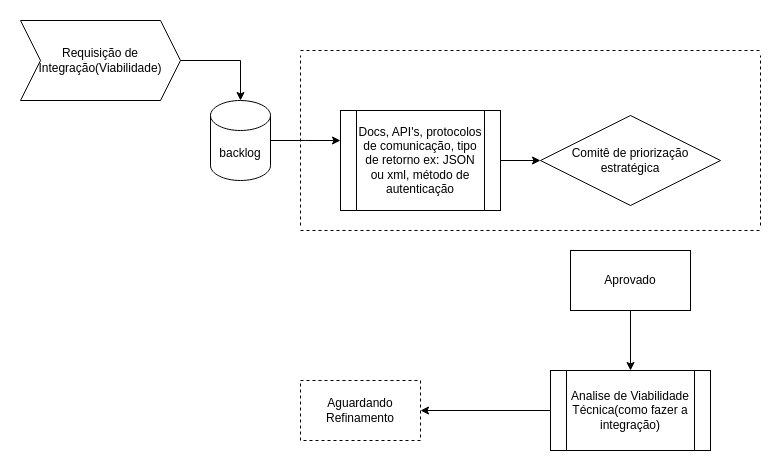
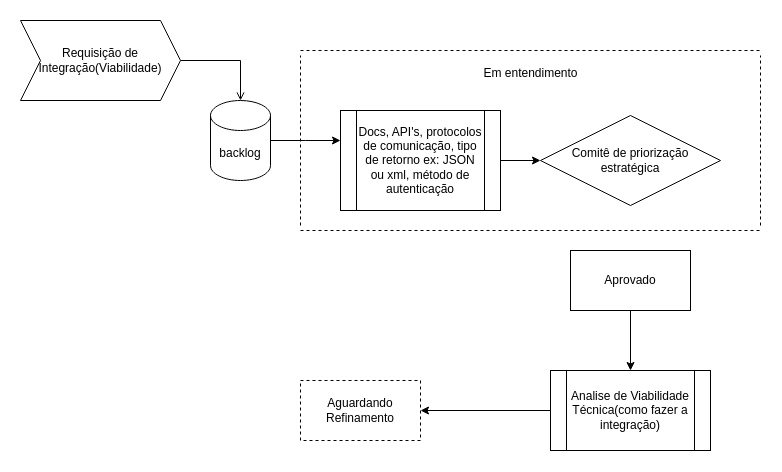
node "Em entendimento": added
edge "Requisição de Integração(Viabilidade)" -> "backlog": arrowhead classic -> open
